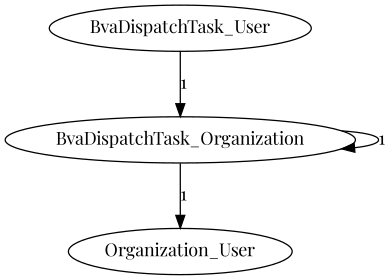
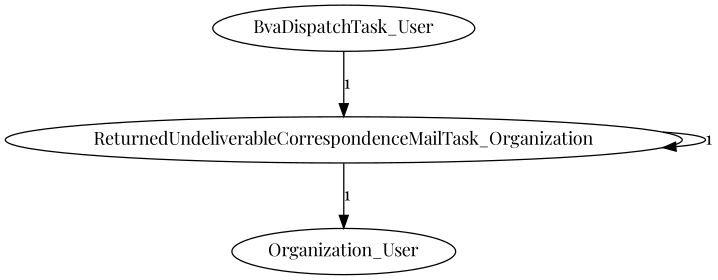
node "BvaDispatchTask_Organization": label "BvaDispatchTask_Organization" -> "ReturnedUndeliverableCorrespondenceMailTask_Organization"
